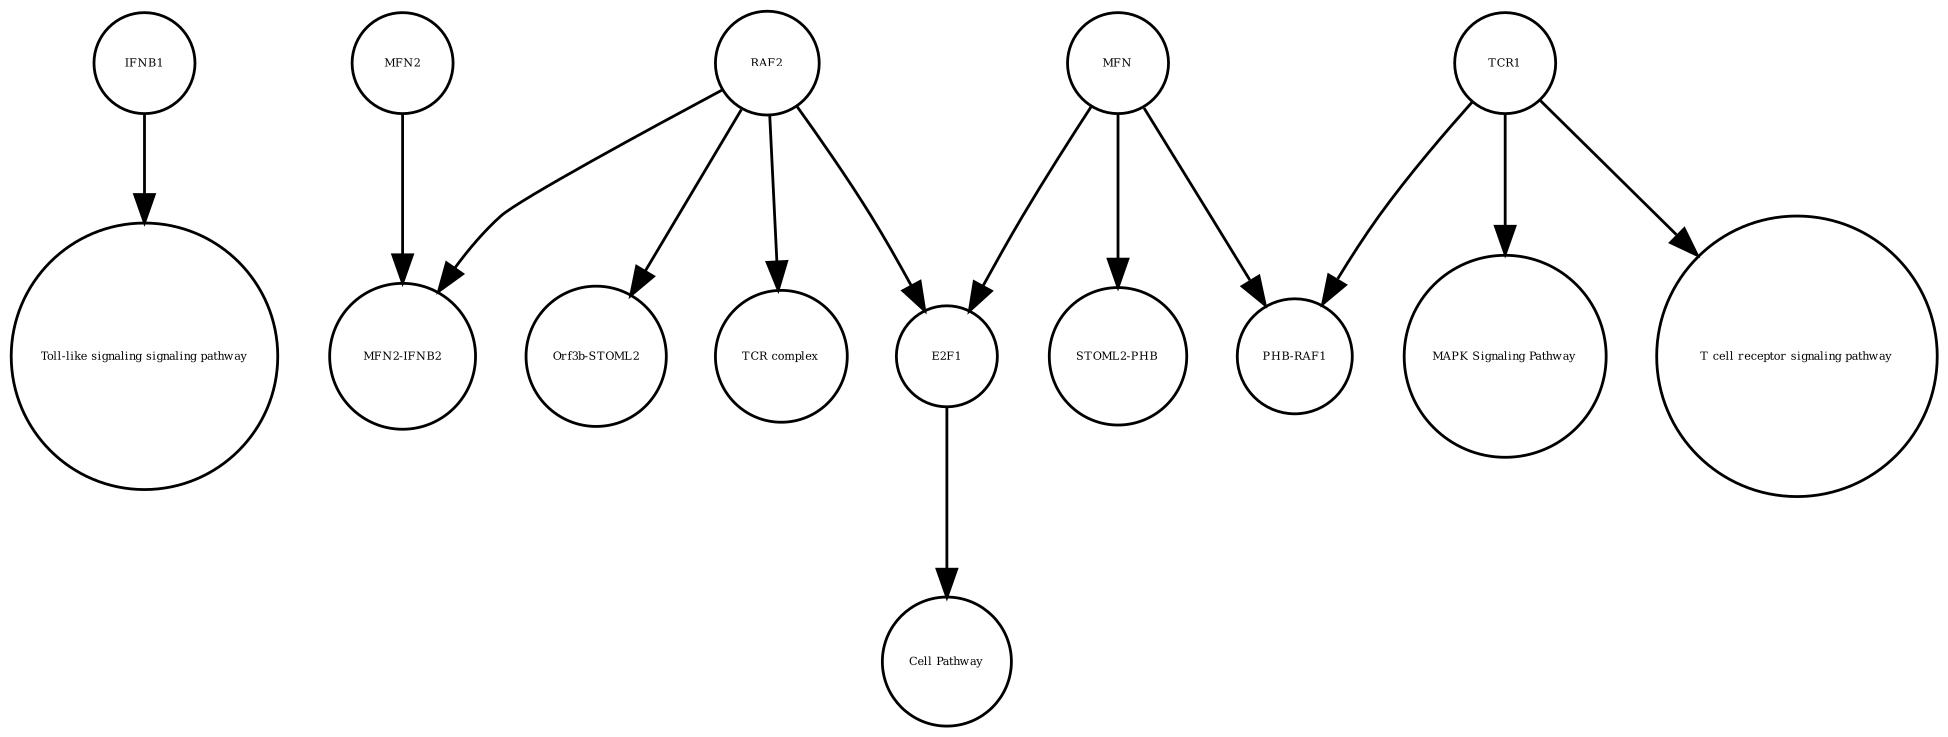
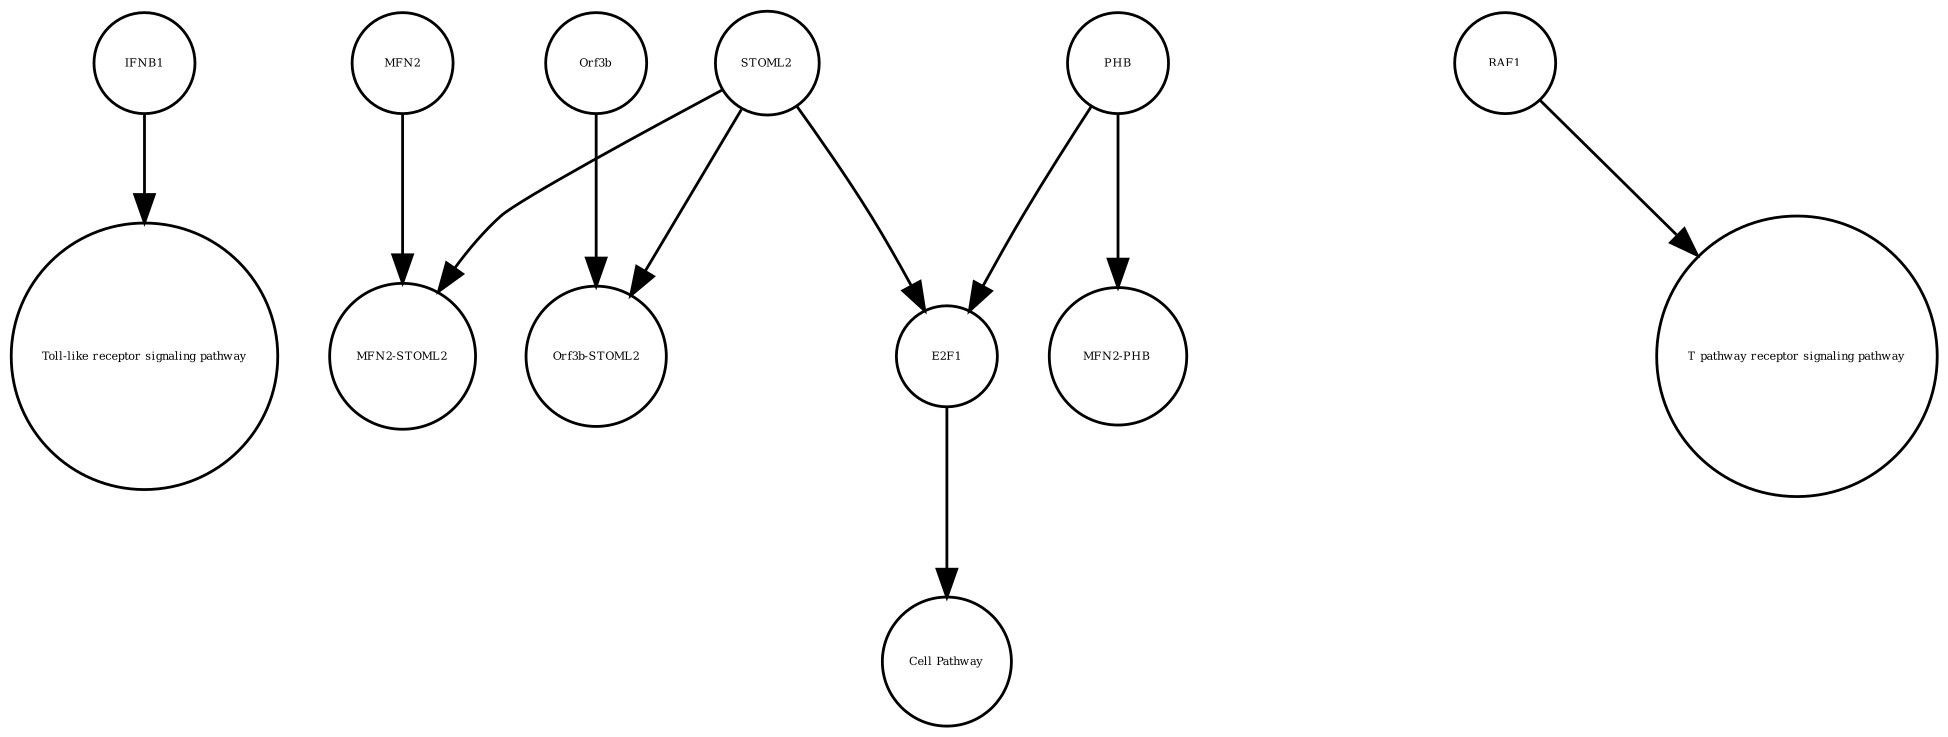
node "Orf3b": added
node "RAF2": label "RAF2" -> "STOML2"
node "MFN": label "MFN" -> "PHB"
node "TCR1": label "TCR1" -> "RAF1"
node "Toll-like signaling signaling pathway": label "Toll-like signaling signaling pathway" -> "Toll-like receptor signaling pathway"
node "MFN2-IFNB2": label "MFN2-IFNB2" -> "MFN2-STOML2"
node "TCR complex": removed
node "STOML2-PHB": label "STOML2-PHB" -> "MFN2-PHB"
node "PHB-RAF1": removed
node "MAPK Signaling Pathway": removed
node "T cell receptor signaling pathway": label "T cell receptor signaling pathway" -> "T pathway receptor signaling pathway"
